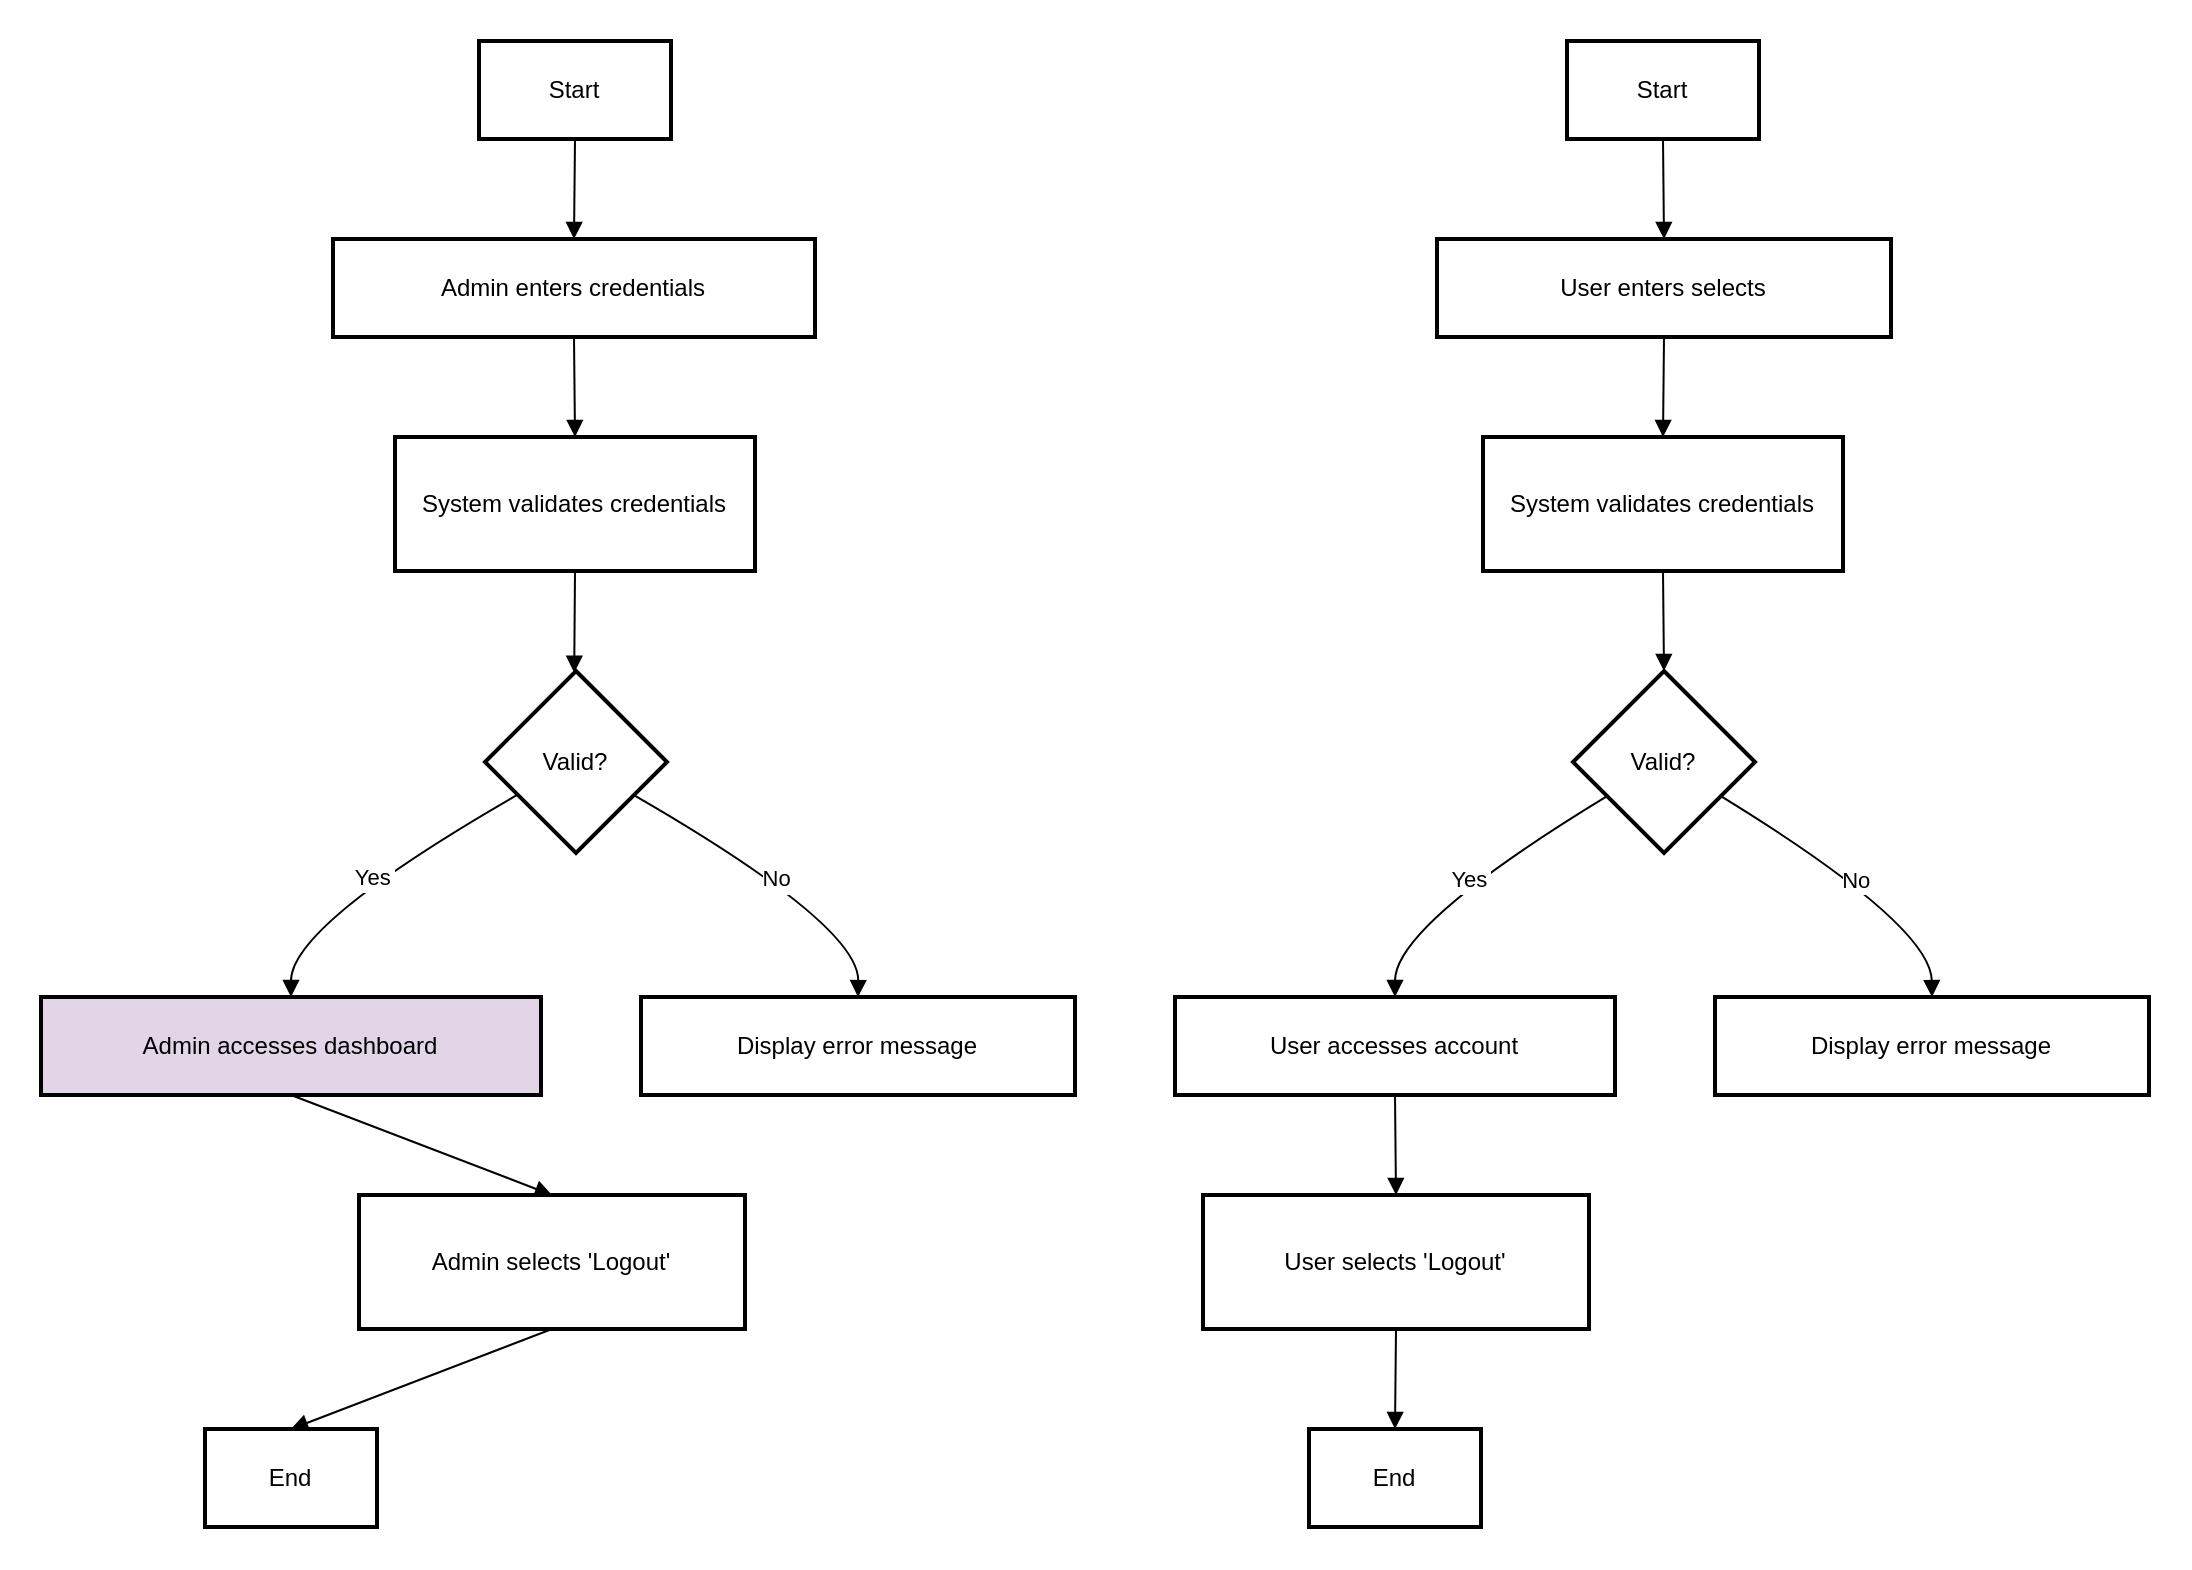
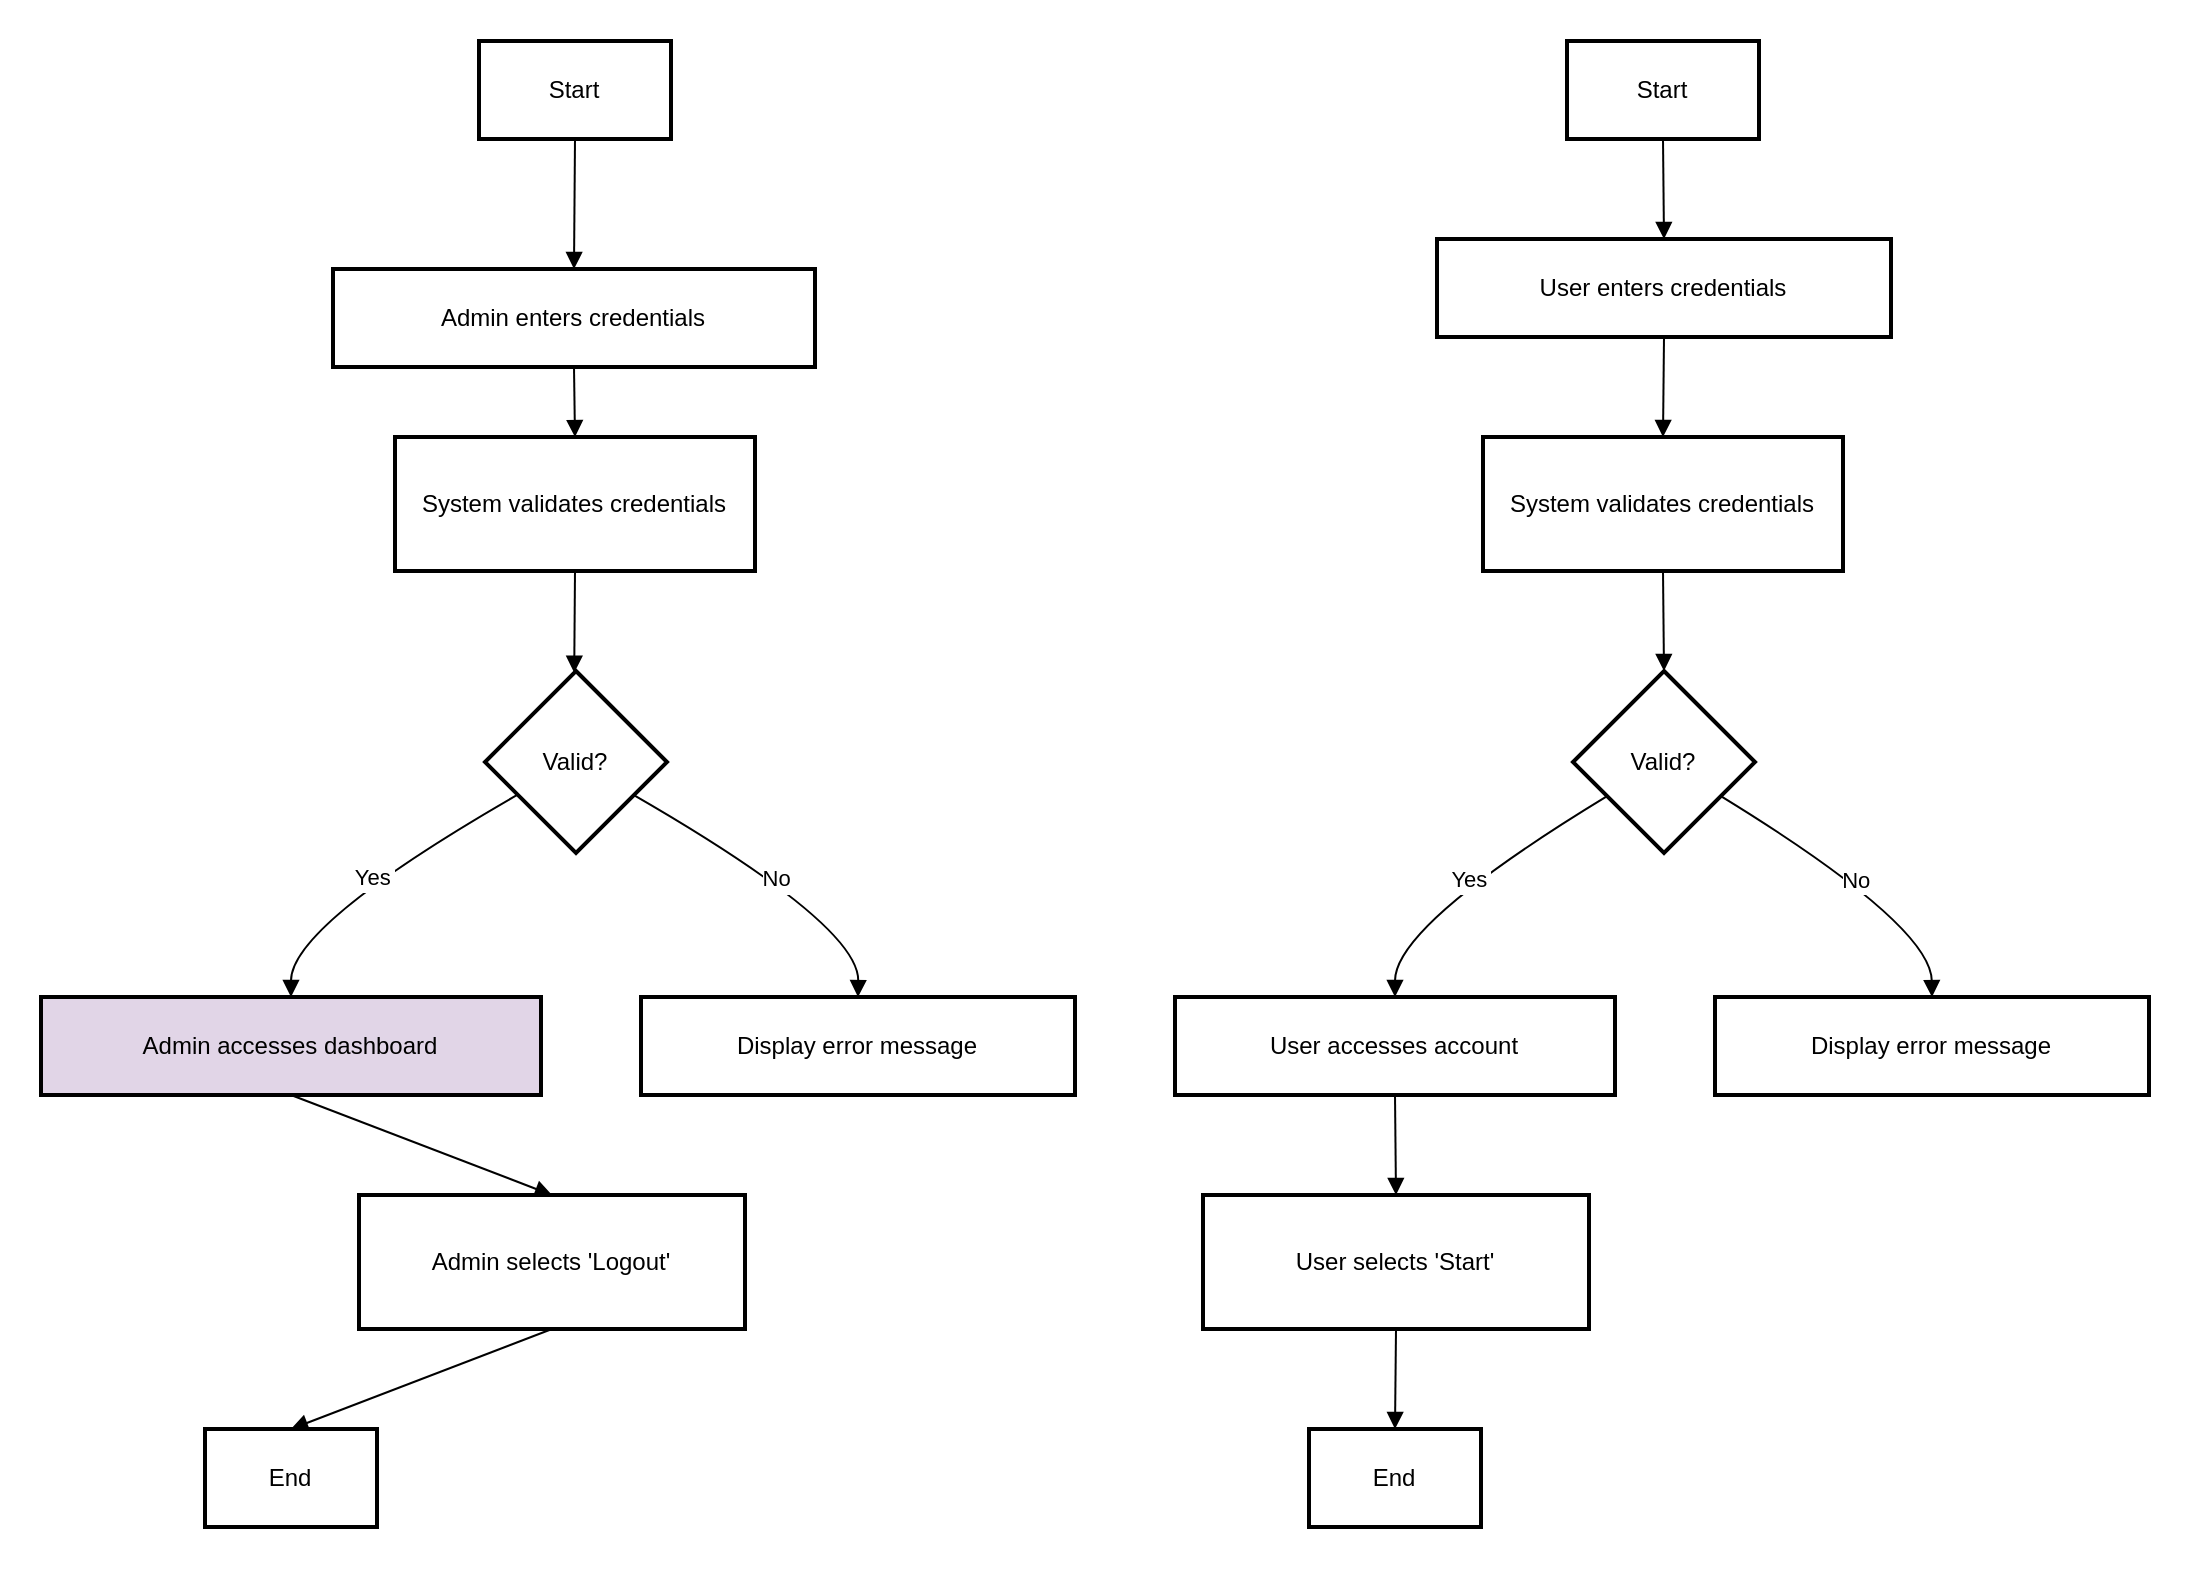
node "Admin enters credentials": moved (574, 288) -> (574, 318)
node "User enters selects": label "User enters selects" -> "User enters credentials"
node "User selects 'Logout'": label "User selects 'Logout'" -> "User selects 'Start'"
